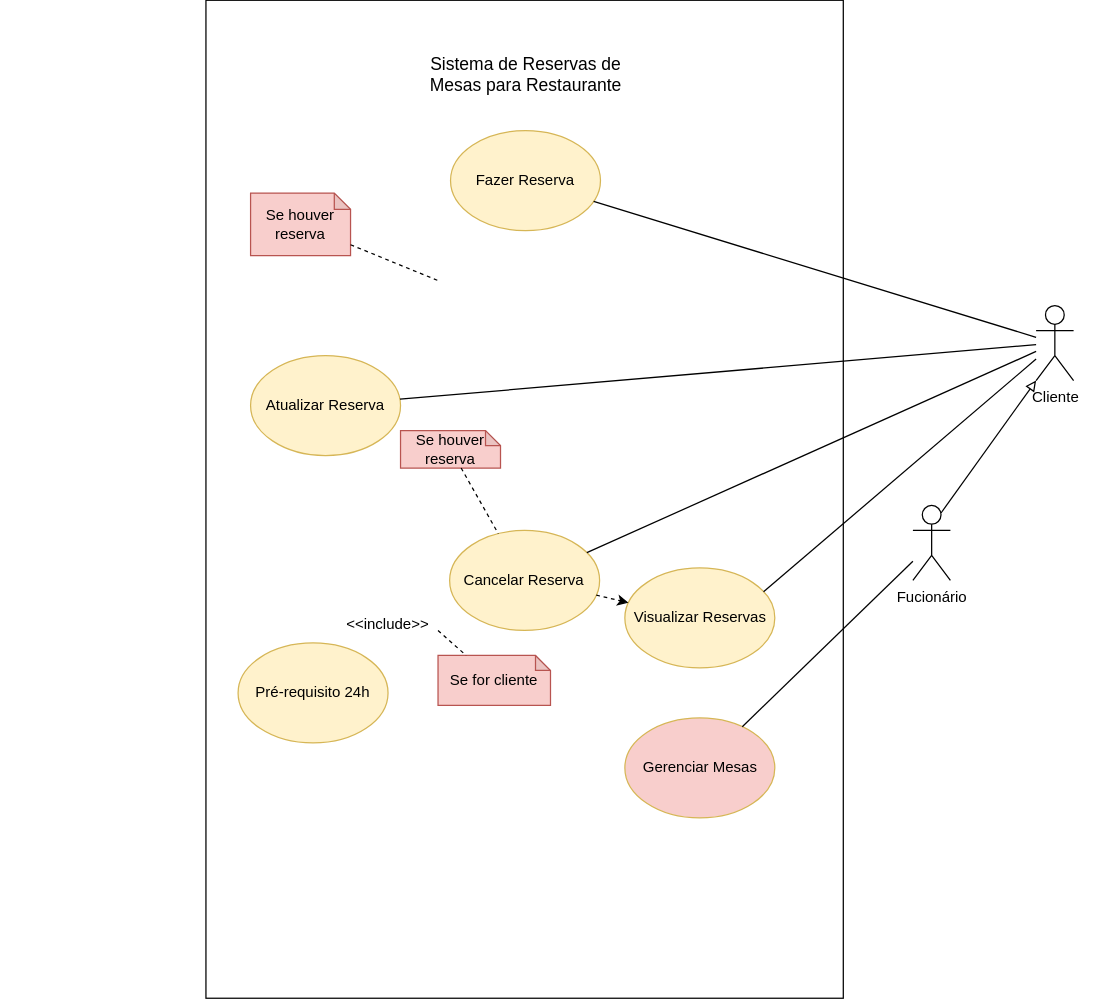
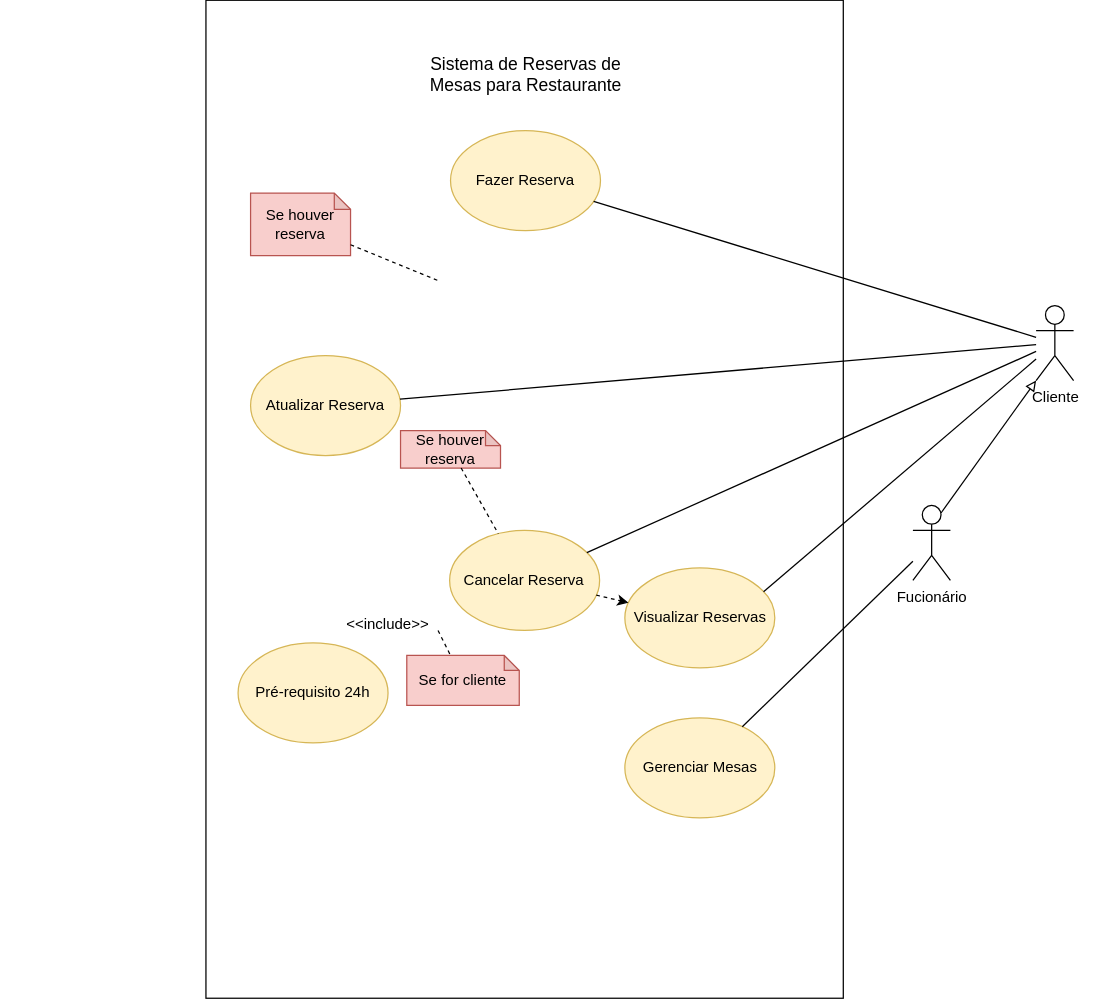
node "Se for cliente": moved (494, 681) -> (463, 681)
node "Gerenciar Mesas": fillcolor #f8cecc -> #fff2cc
